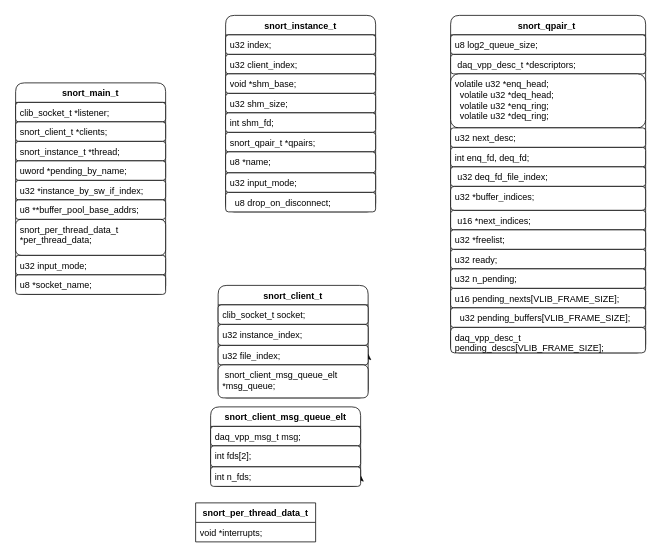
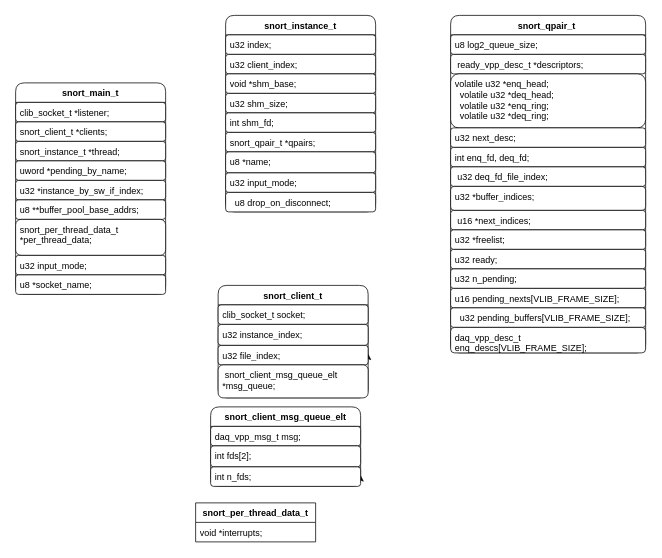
node "daq_vpp_desc_t *descriptors;": label "daq_vpp_desc_t *descriptors;" -> "ready_vpp_desc_t *descriptors;"
node "daq_vpp_desc_t pending_descs[VLIB_FRAME_SIZE];": label "daq_vpp_desc_t pending_descs[VLIB_FRAME_SIZE];" -> "daq_vpp_desc_t enq_descs[VLIB_FRAME_SIZE];"
